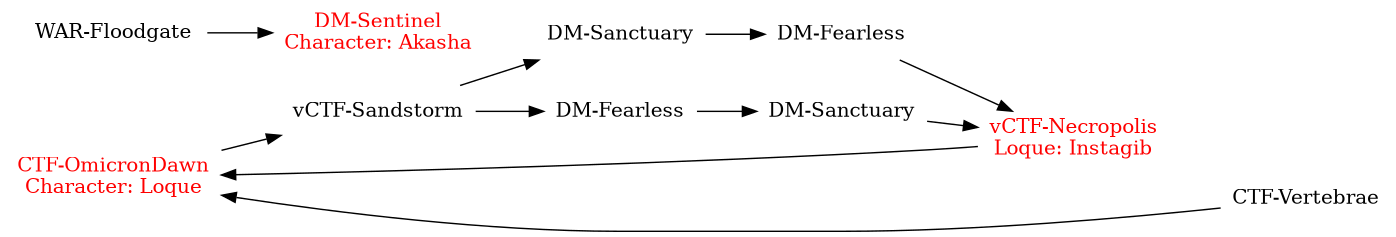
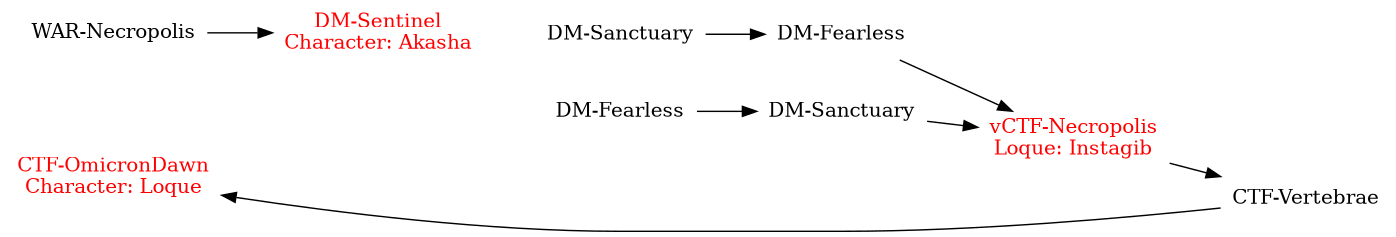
node "WAR-Floodgate": label "WAR-Floodgate" -> "WAR-Necropolis"
node "vCTF-Sandstorm": removed
edge "vCTF-Necropolis Loque: Instagib" -> "CTF-OmicronDawn Character: Loque": now "vCTF-Necropolis Loque: Instagib" -> "CTF-Vertebrae"
